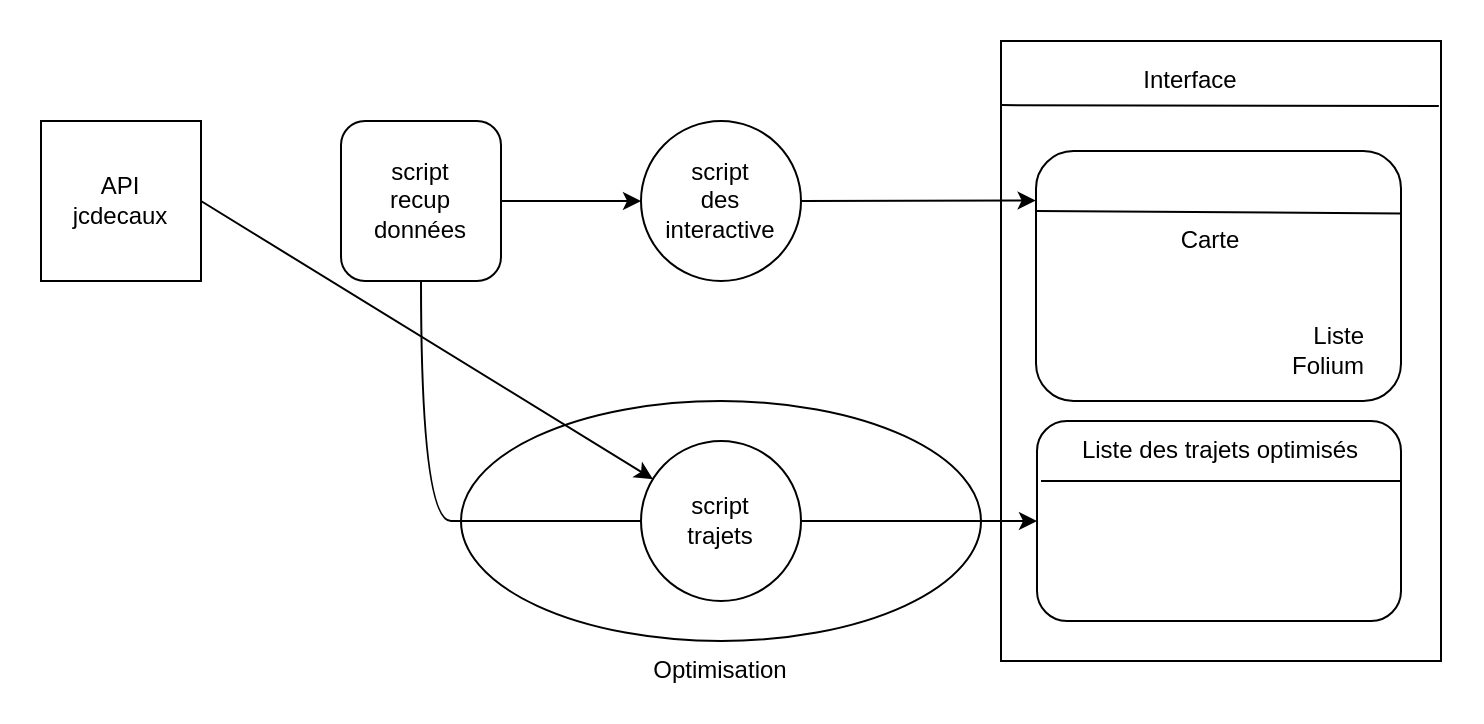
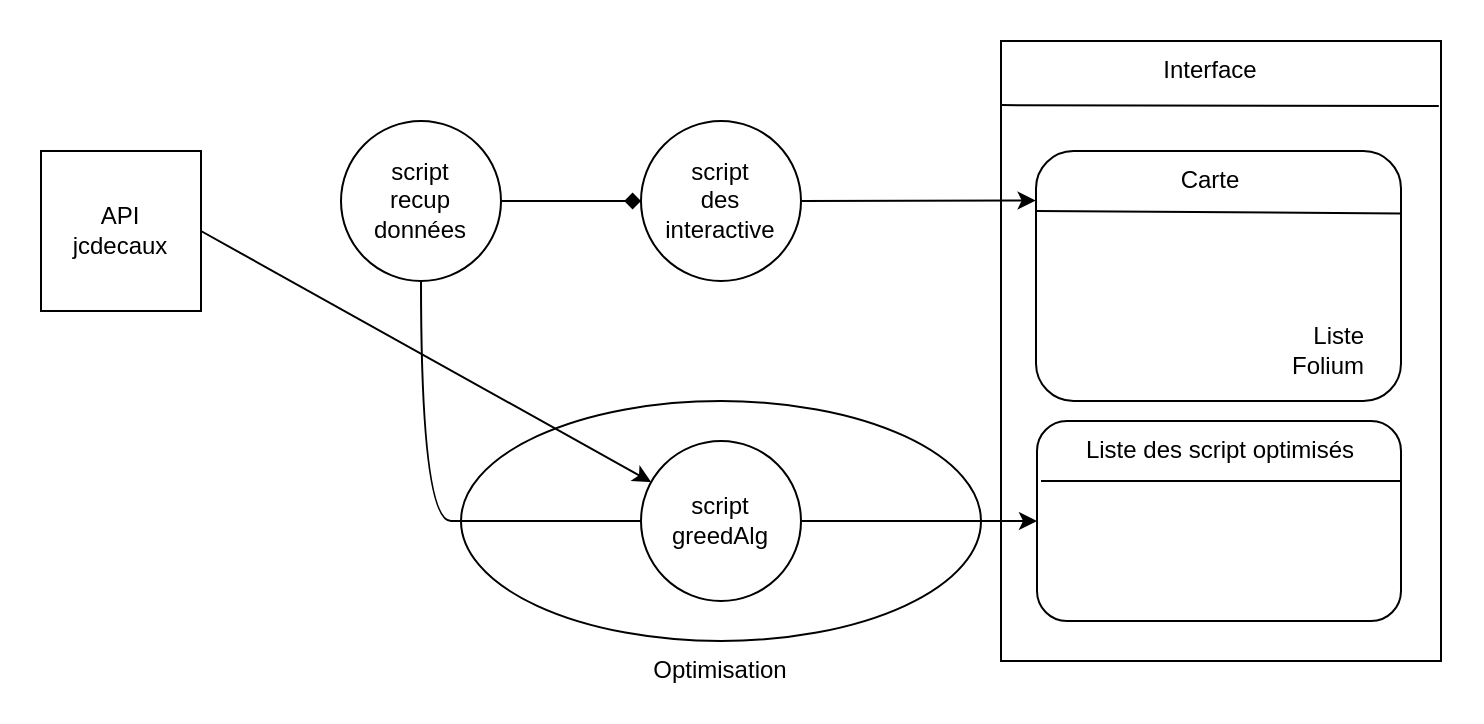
node "Interface": moved (1191, 81) -> (1211, 71)
node "API jcdecaux": moved (121, 201) -> (121, 231)
node "script recup données": shape rounded rectangle -> ellipse
edge "script recup données" -> "script des interactive": arrowhead classic -> diamond
node "Carte": moved (1211, 241) -> (1211, 181)
node "Liste des trajets optimisés": label "Liste des trajets optimisés" -> "Liste des script optimisés"
node "script trajets": label "script trajets" -> "script greedAlg"
